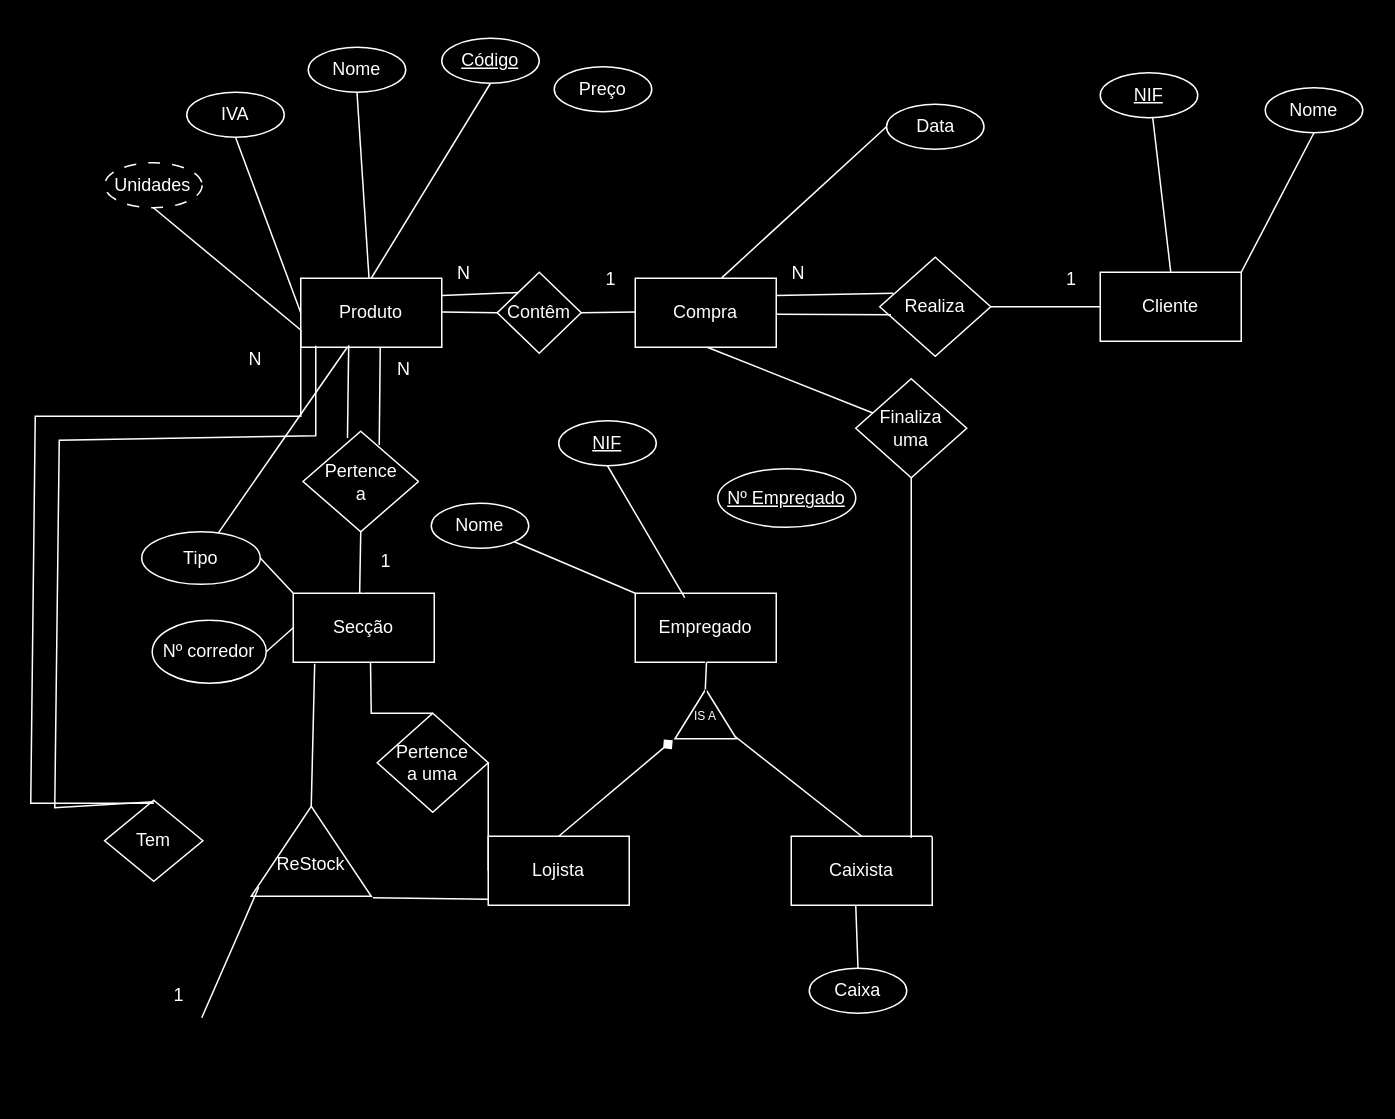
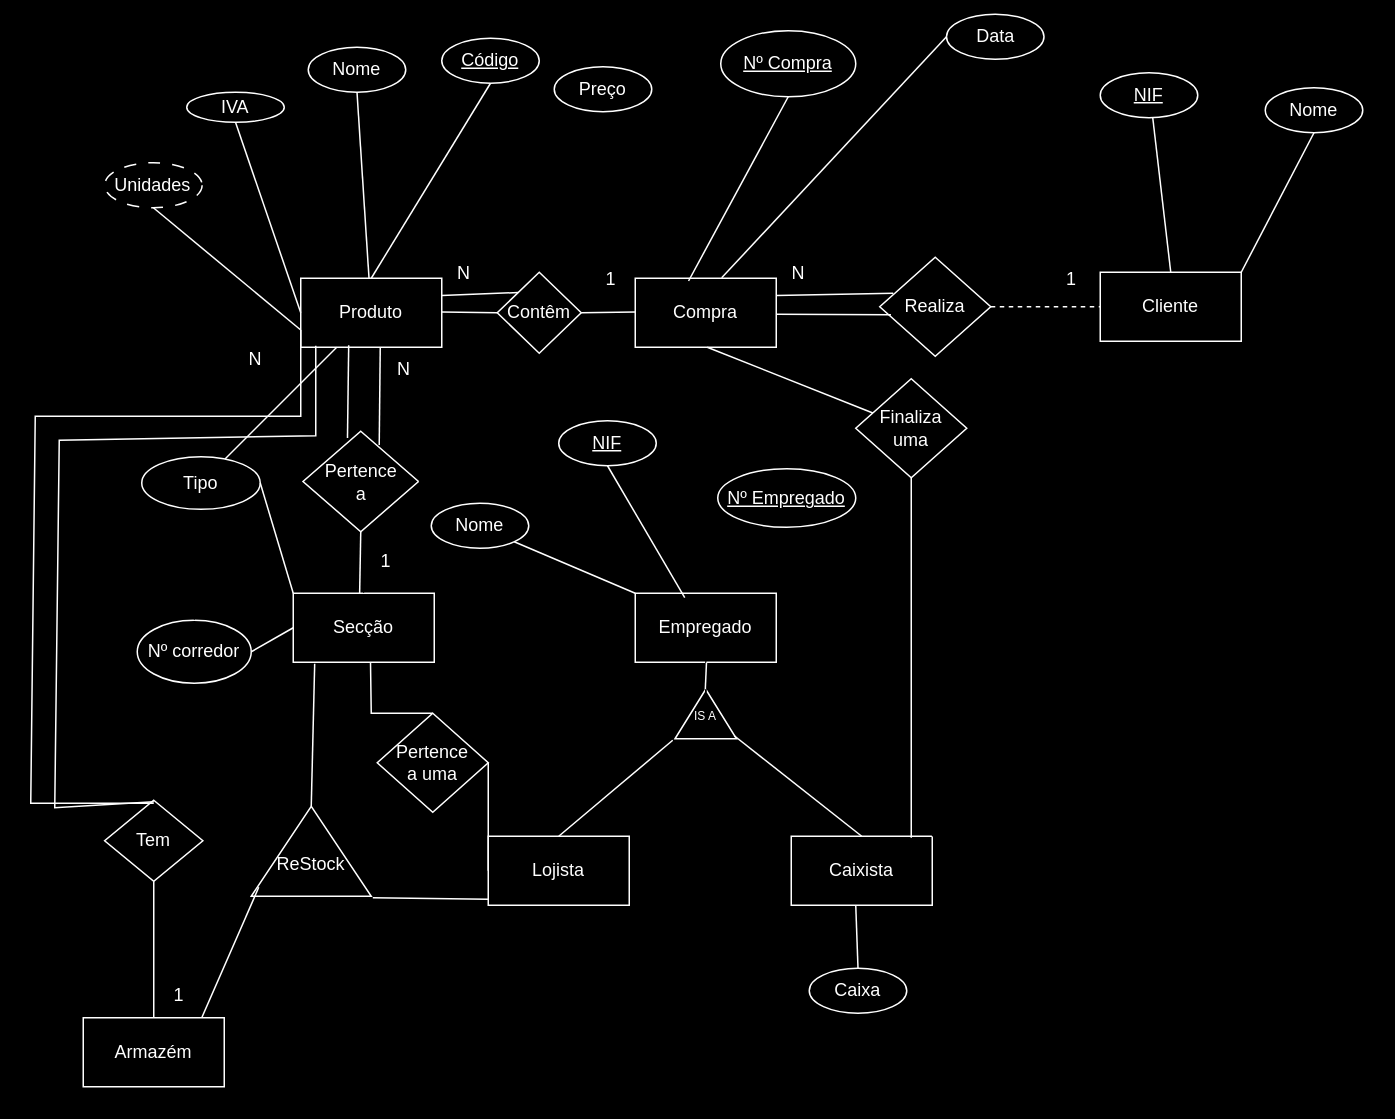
node "Nº Compra": added
node "IVA": size 98x45 -> 98x30
node "Data": moved (935, 127) -> (995, 37)
edge "Nº Compra" -- "Compra": added
edge "Realiza" -- "Cliente": style solid -> dashed
node "Tipo": moved (201, 558) -> (201, 483)
node "Nº corredor": moved (209, 652) -> (194, 652)
edge "Lojista" -> "IS A": arrowhead diamond -> none
edge "Tem" -- "Armazém": added
node "Armazém": added
